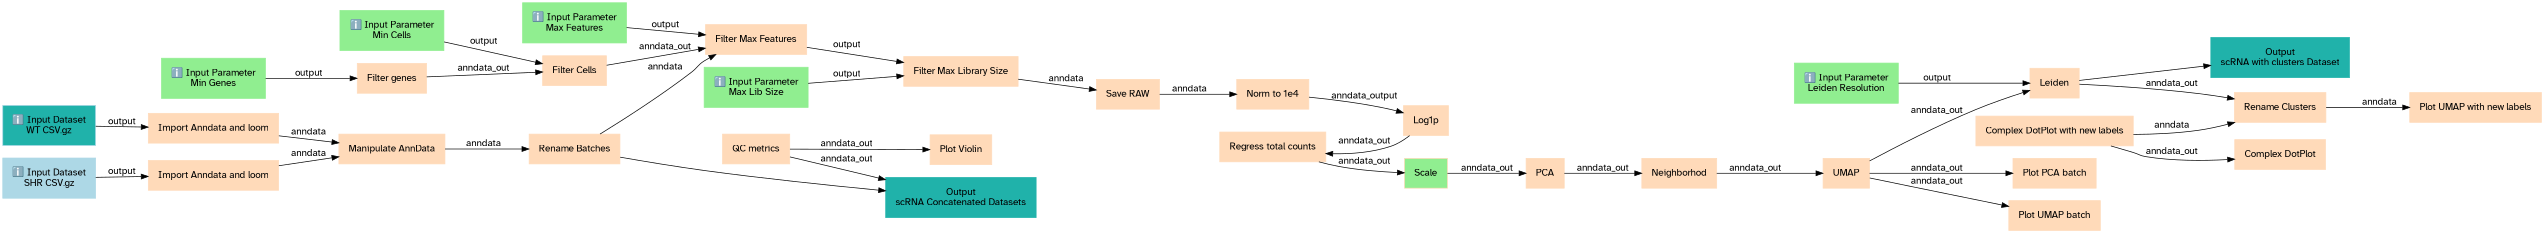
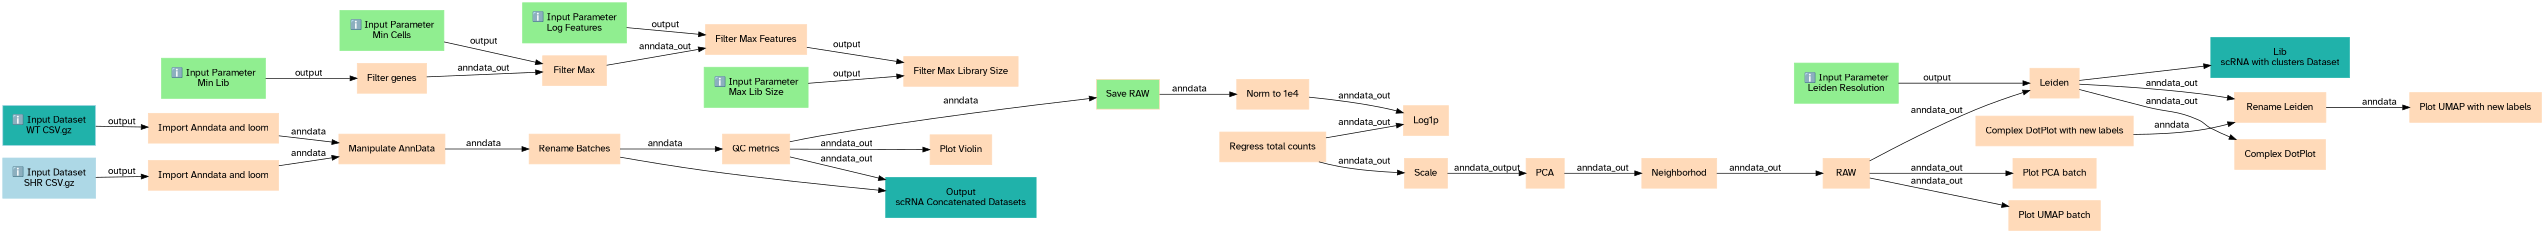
node "ℹ️ Input Parameter Max Features": label "ℹ️ Input Parameter Max Features" -> "ℹ️ Input Parameter Log Features"
node "Output scRNA with clusters Dataset": label "Output scRNA with clusters Dataset" -> "Lib scRNA with clusters Dataset"
node "Filter Cells": label "Filter Cells" -> "Filter Max"
node "ℹ️ Input Parameter Min Genes": label "ℹ️ Input Parameter Min Genes" -> "ℹ️ Input Parameter Min Lib"
edge "Filter Max Library Size" -> "Save RAW": now "QC metrics" -> "Save RAW"
node "Save RAW": fillcolor peachpuff -> lightgreen
edge "Norm to 1e4" -> "Log1p": label "anndata_output" -> "anndata_out"
edge "Rename Batches" -> "Filter Max Features": now "Rename Batches" -> "QC metrics"
node "Rename Clusters": label "Rename Clusters" -> "Rename Leiden"
edge "Log1p" -> "Regress total counts": reversed
edge "Complex DotPlot with new labels" -> "Complex DotPlot": now "Leiden" -> "Complex DotPlot"
edge "Scale" -> "PCA": label "anndata_out" -> "anndata_output"
node "Scale": fillcolor lightgreen -> peachpuff
node "UMAP": label "UMAP" -> "RAW"
